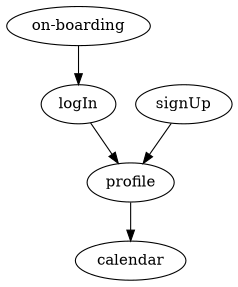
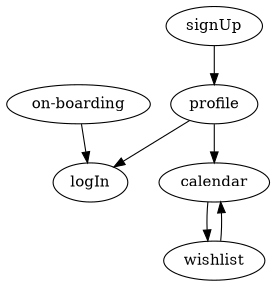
edge "logIn" -> "profile": reversed
node "wishlist": added
